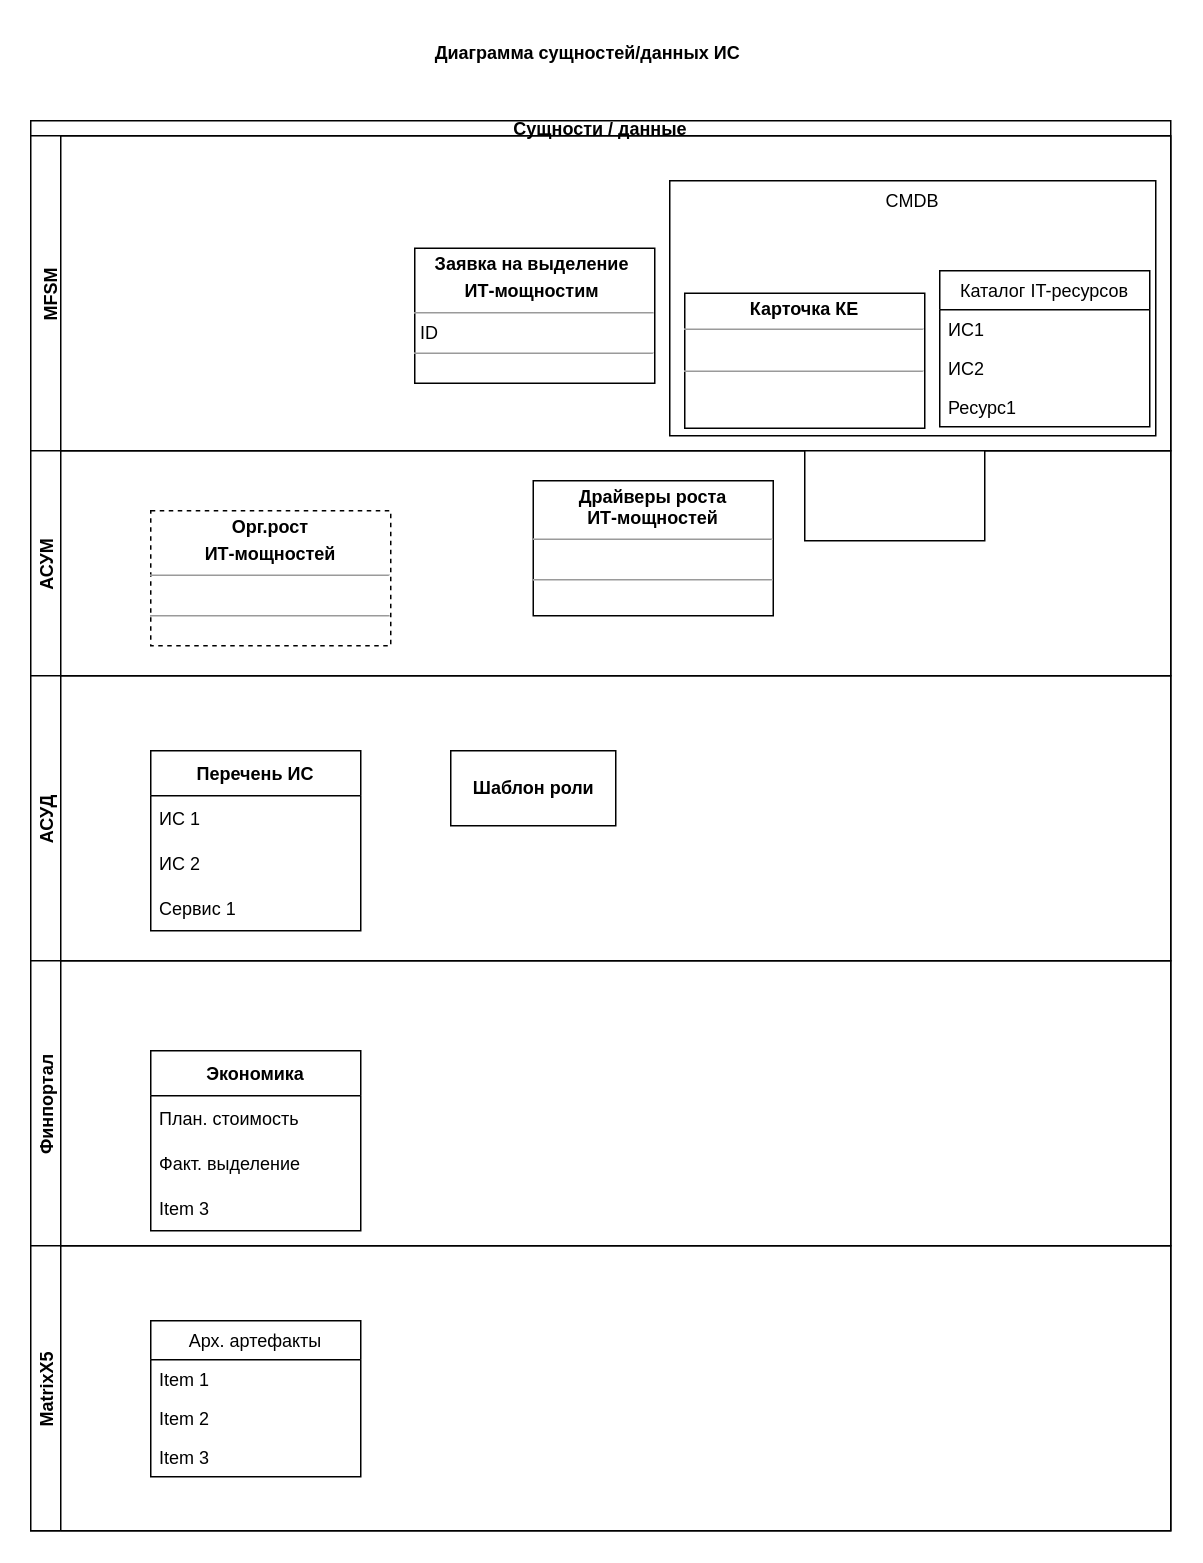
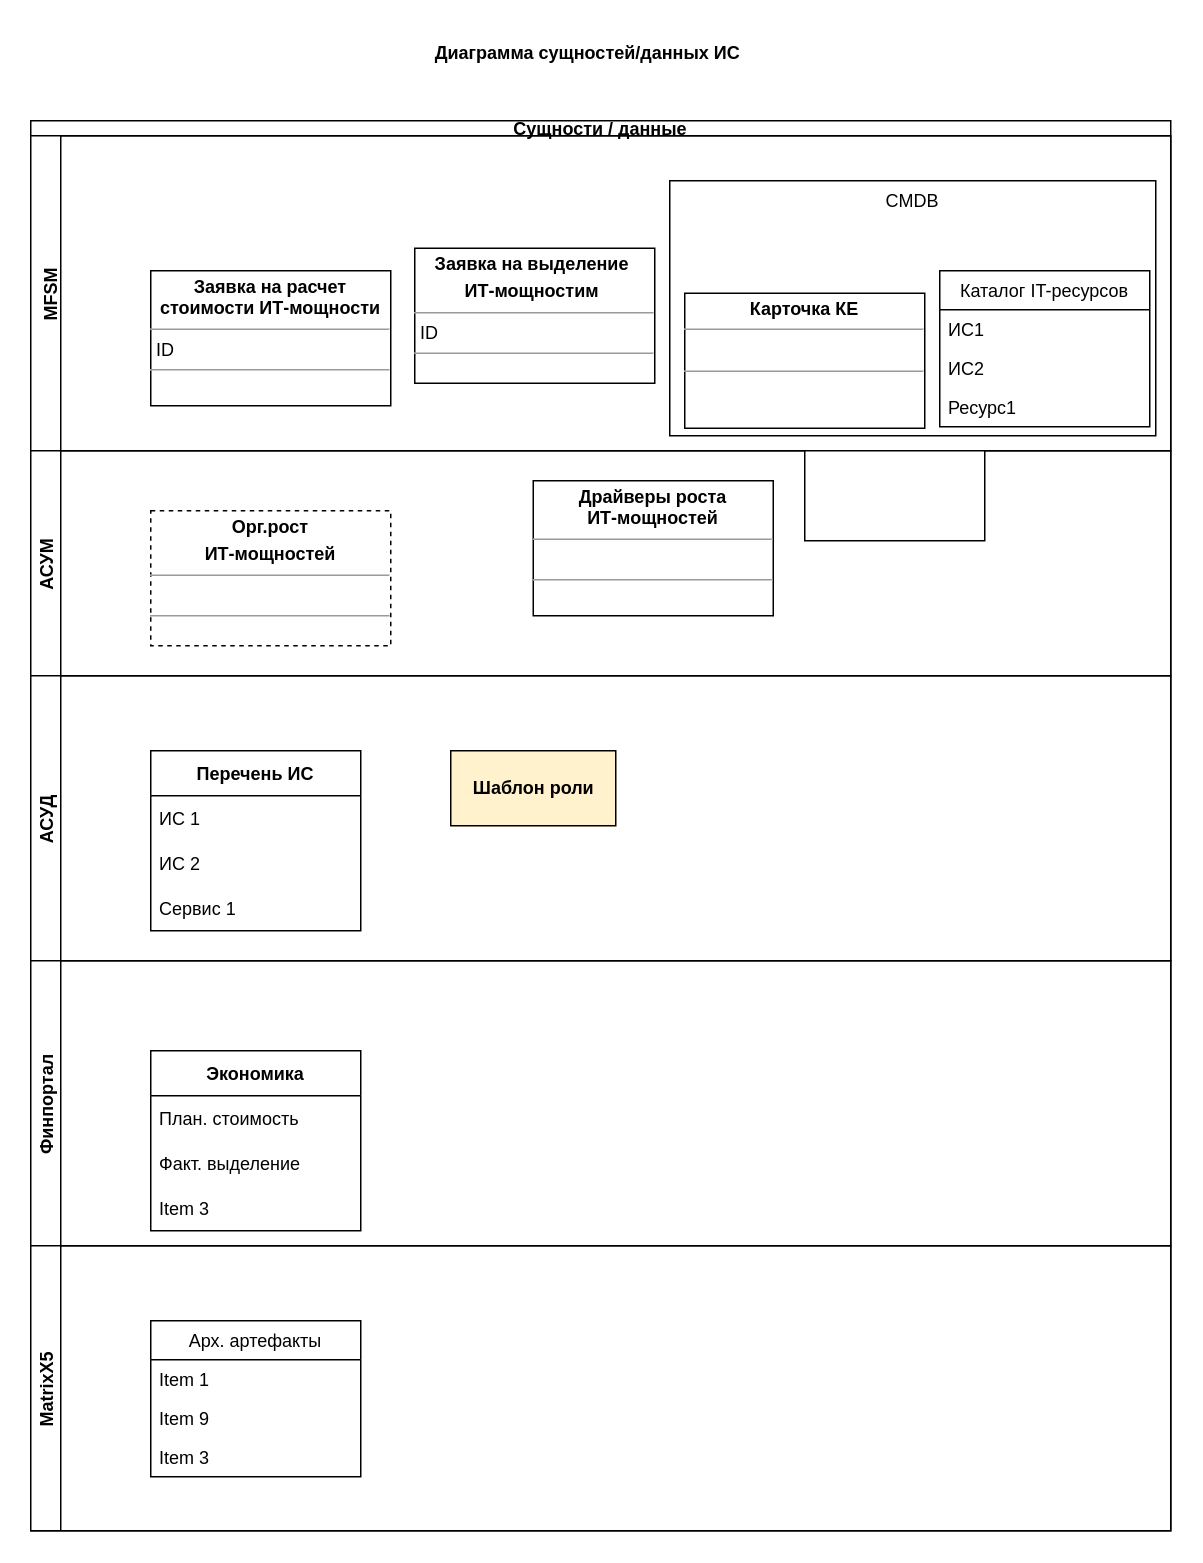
node "Заявка на расчетстоимости ИТ-мощности ID": added
node "Шаблон роли": fillcolor #ffffff -> #fff2cc
node "Item 2": label "Item 2" -> "Item 9"
